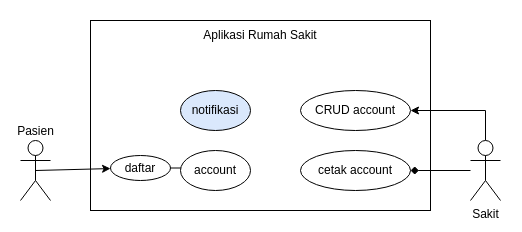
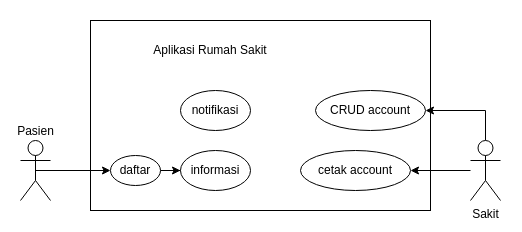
node "Aplikasi Rumah Sakit": moved (261, 36) -> (211, 51)
node "notifikasi": fillcolor #dae8fc -> #ffffff
node "CRUD account": moved (356, 111) -> (371, 111)
node "daftar": size 60x25 -> 50x30
node "account": label "account" -> "informasi"
edge "Sakit" -> "cetak account": arrowhead diamond -> classic
